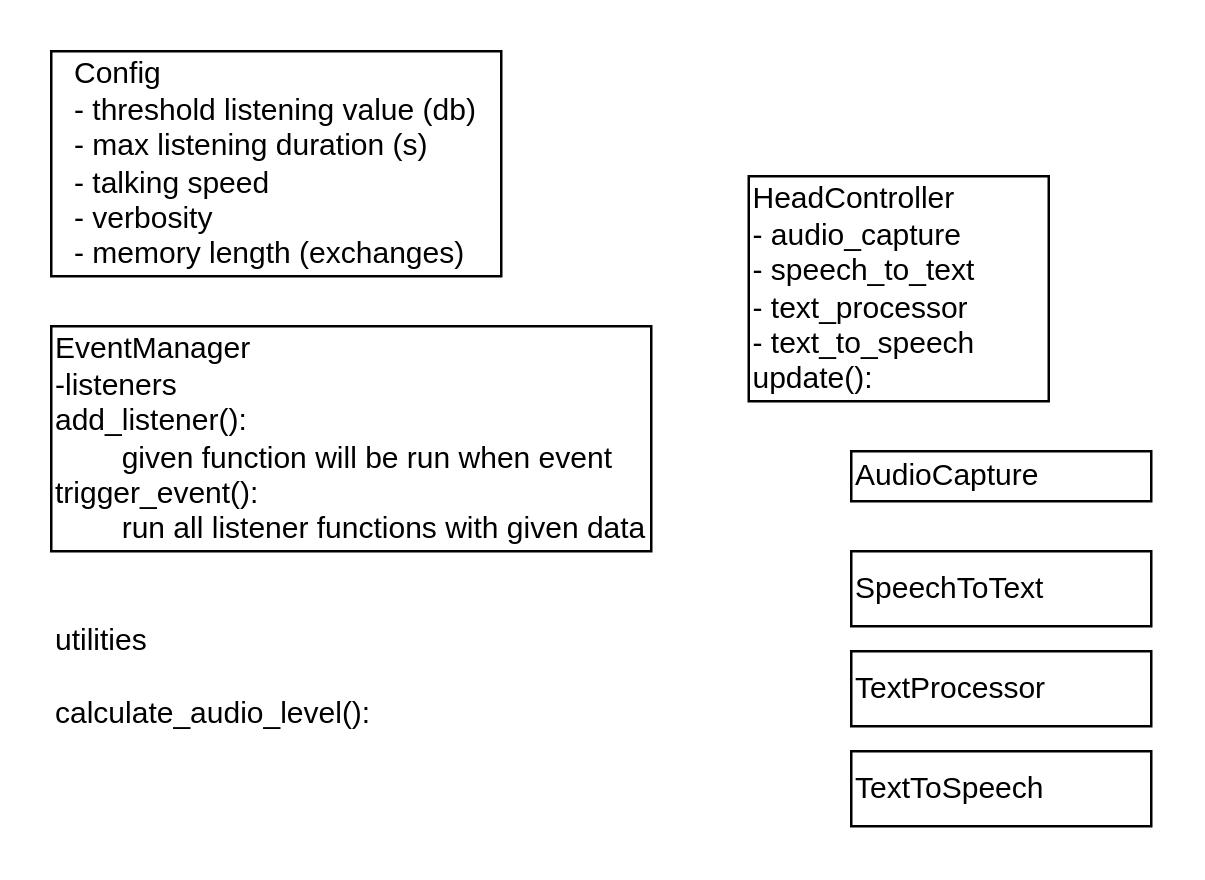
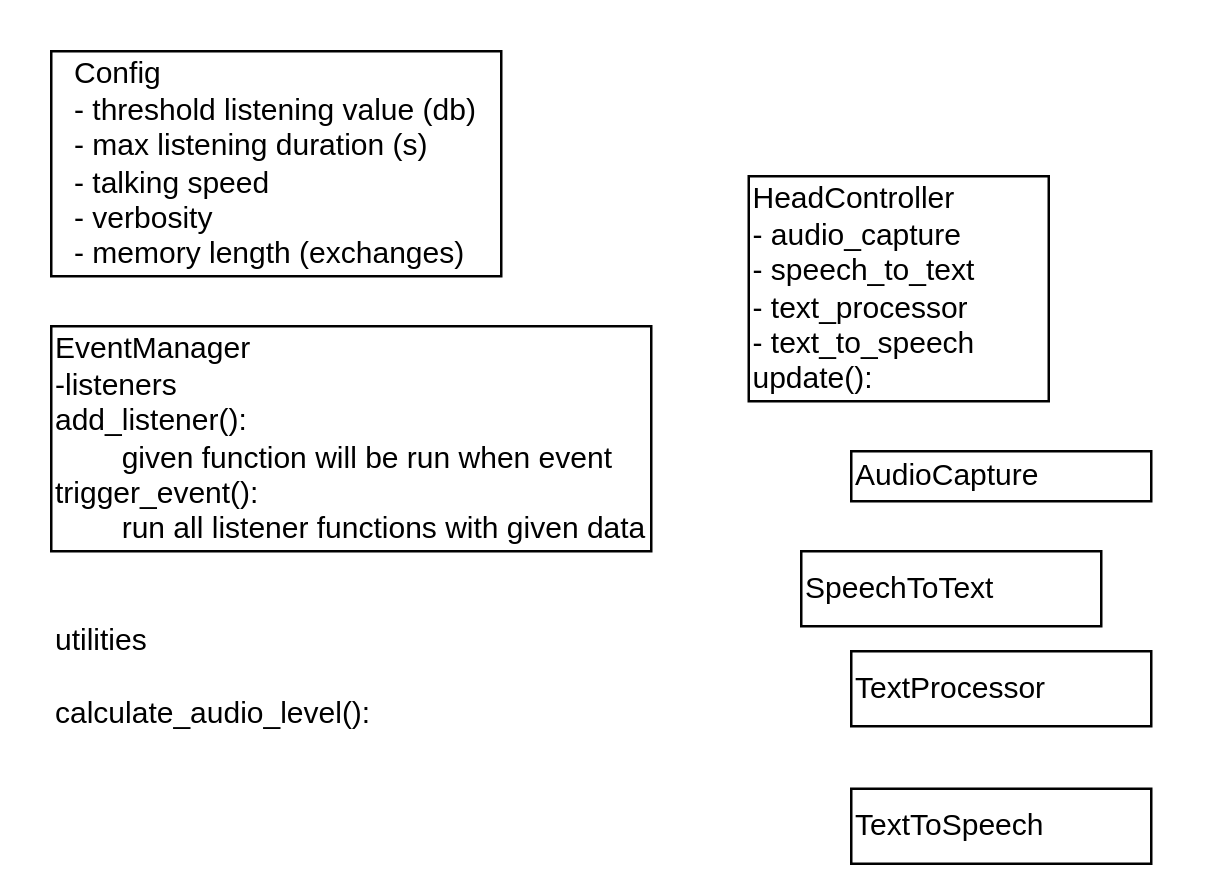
node "SpeechToText": moved (1001, 589) -> (951, 589)
node "TextToSpeech": moved (1001, 789) -> (1001, 826)
